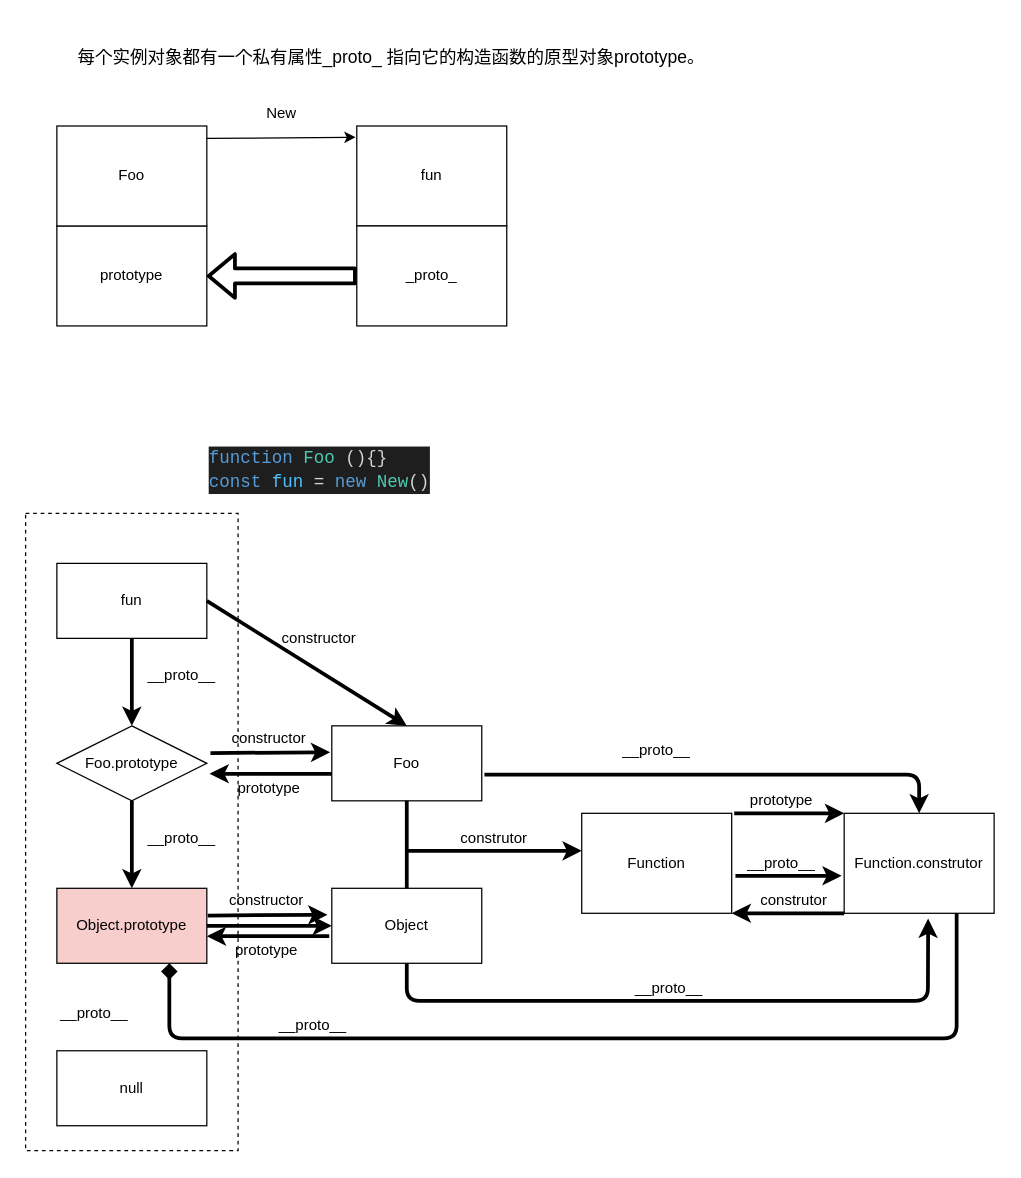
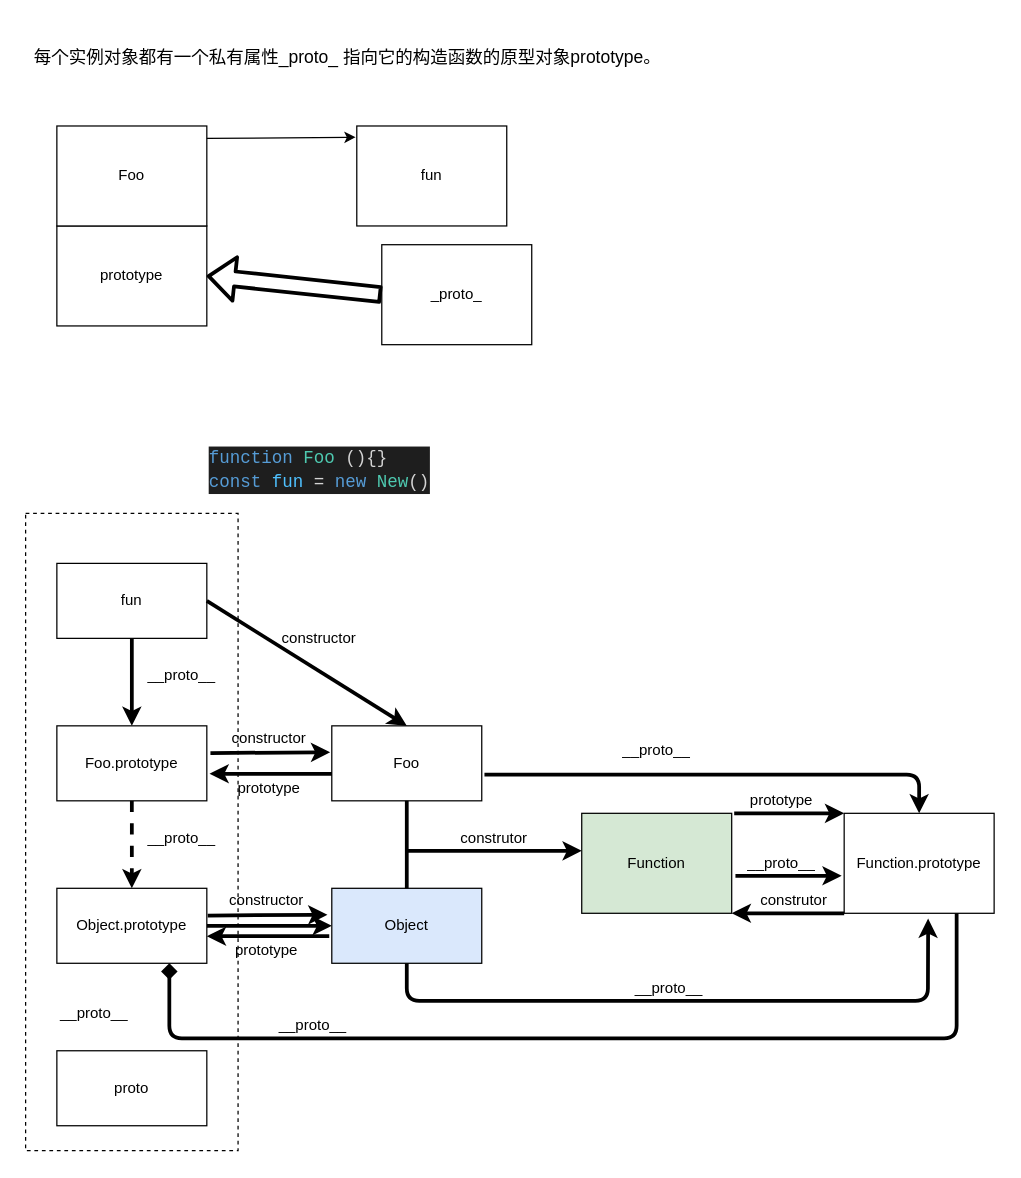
node "每个实例对象都有一个私有属性_proto_ 指向它的构造函数的原型对象prototype。": moved (394, 57) -> (351, 57)
node "New": removed
node "_proto_": moved (432, 276) -> (457, 294)
node "Foo.prototype": shape diamond -> rectangle
edge "Foo.prototype" -> "Object.prototype": style solid -> dashed
node "Function": fillcolor #ffffff -> #d5e8d4
node "Function.construtor": label "Function.construtor" -> "Function.prototype"
node "Object.prototype": fillcolor #f8cecc -> #ffffff
node "Object": fillcolor #ffffff -> #dae8fc
node "null": label "null" -> "proto"
